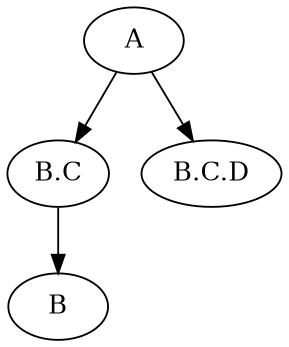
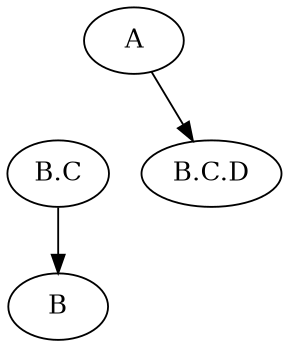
edge "A" -> "B.C": removed
